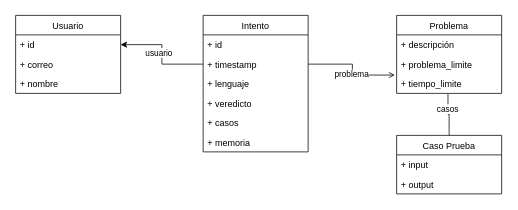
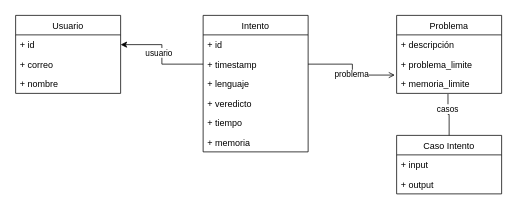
node "+ tiempo_limite": label "+ tiempo_limite" -> "+ memoria_limite"
node "+ casos": label "+ casos" -> "+ tiempo"
node "Caso Prueba": label "Caso Prueba" -> "Caso Intento"
